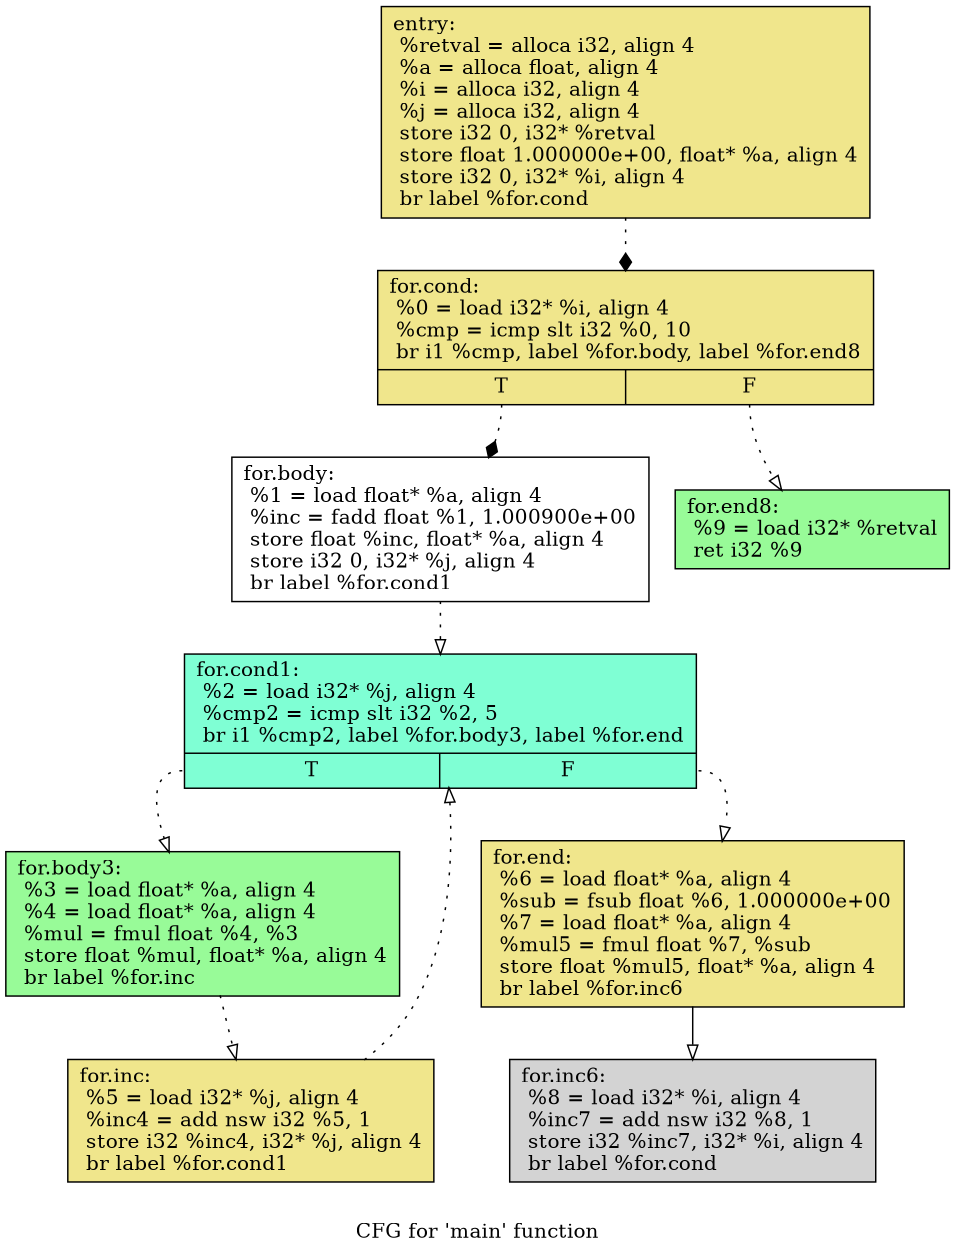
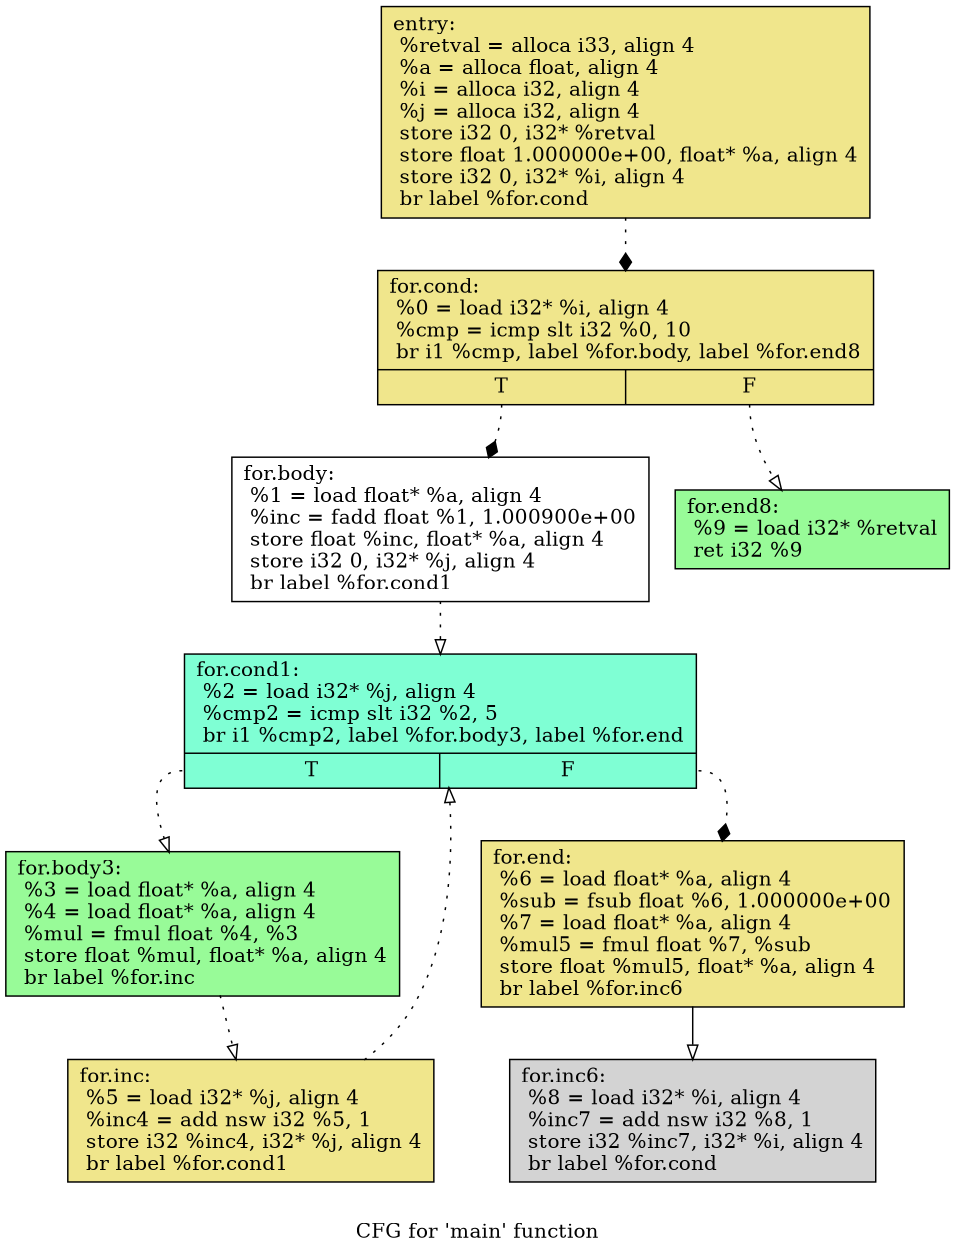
node "entry:": text "%retval = alloca i32, align 4" -> "%retval = alloca i33, align 4"
edge "for.cond1:" -> "for.end:": arrowhead onormal -> diamond
